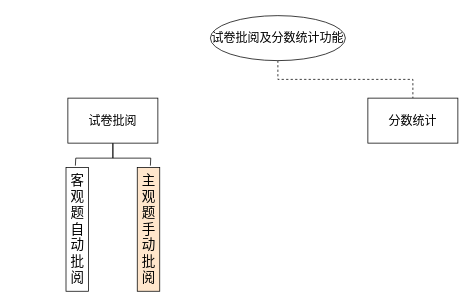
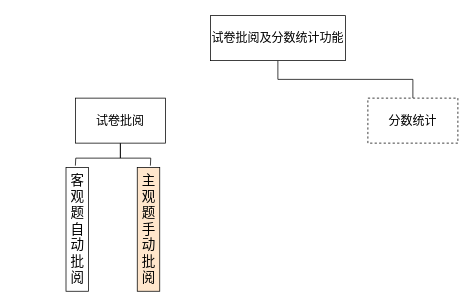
node "试卷批阅及分数统计功能": shape ellipse -> rectangle
edge "试卷批阅及分数统计功能" -- "分数统计": style dashed -> solid
node "试卷批阅": moved (113, 120) -> (120, 120)
node "分数统计": style solid -> dashed
